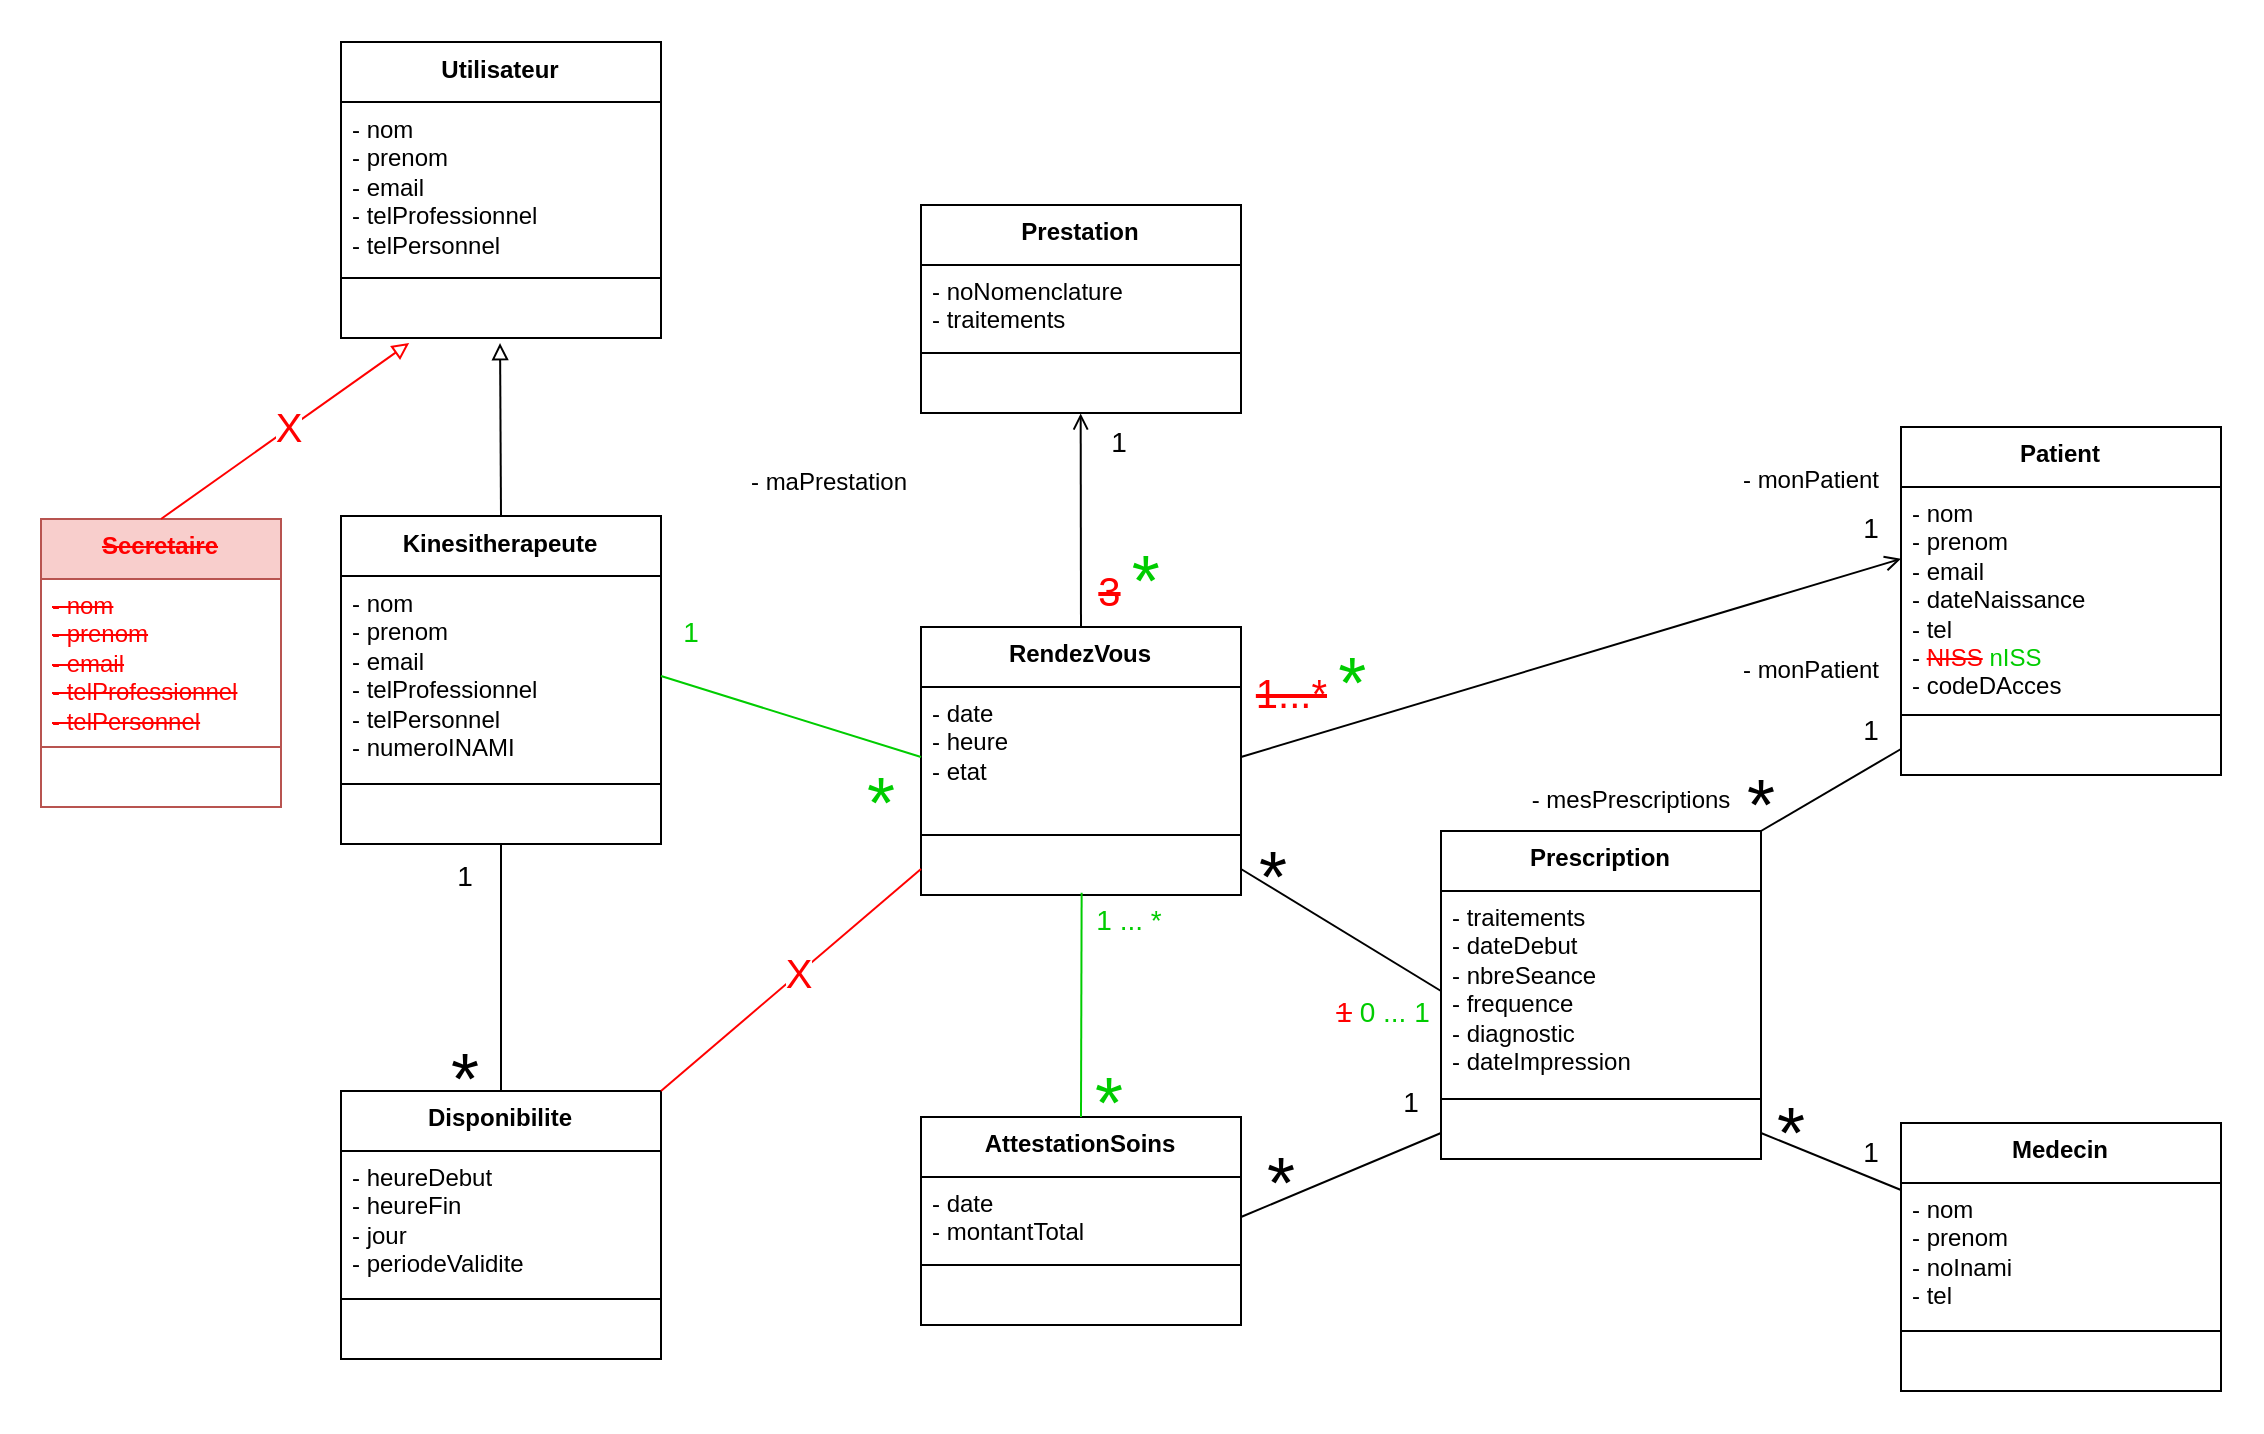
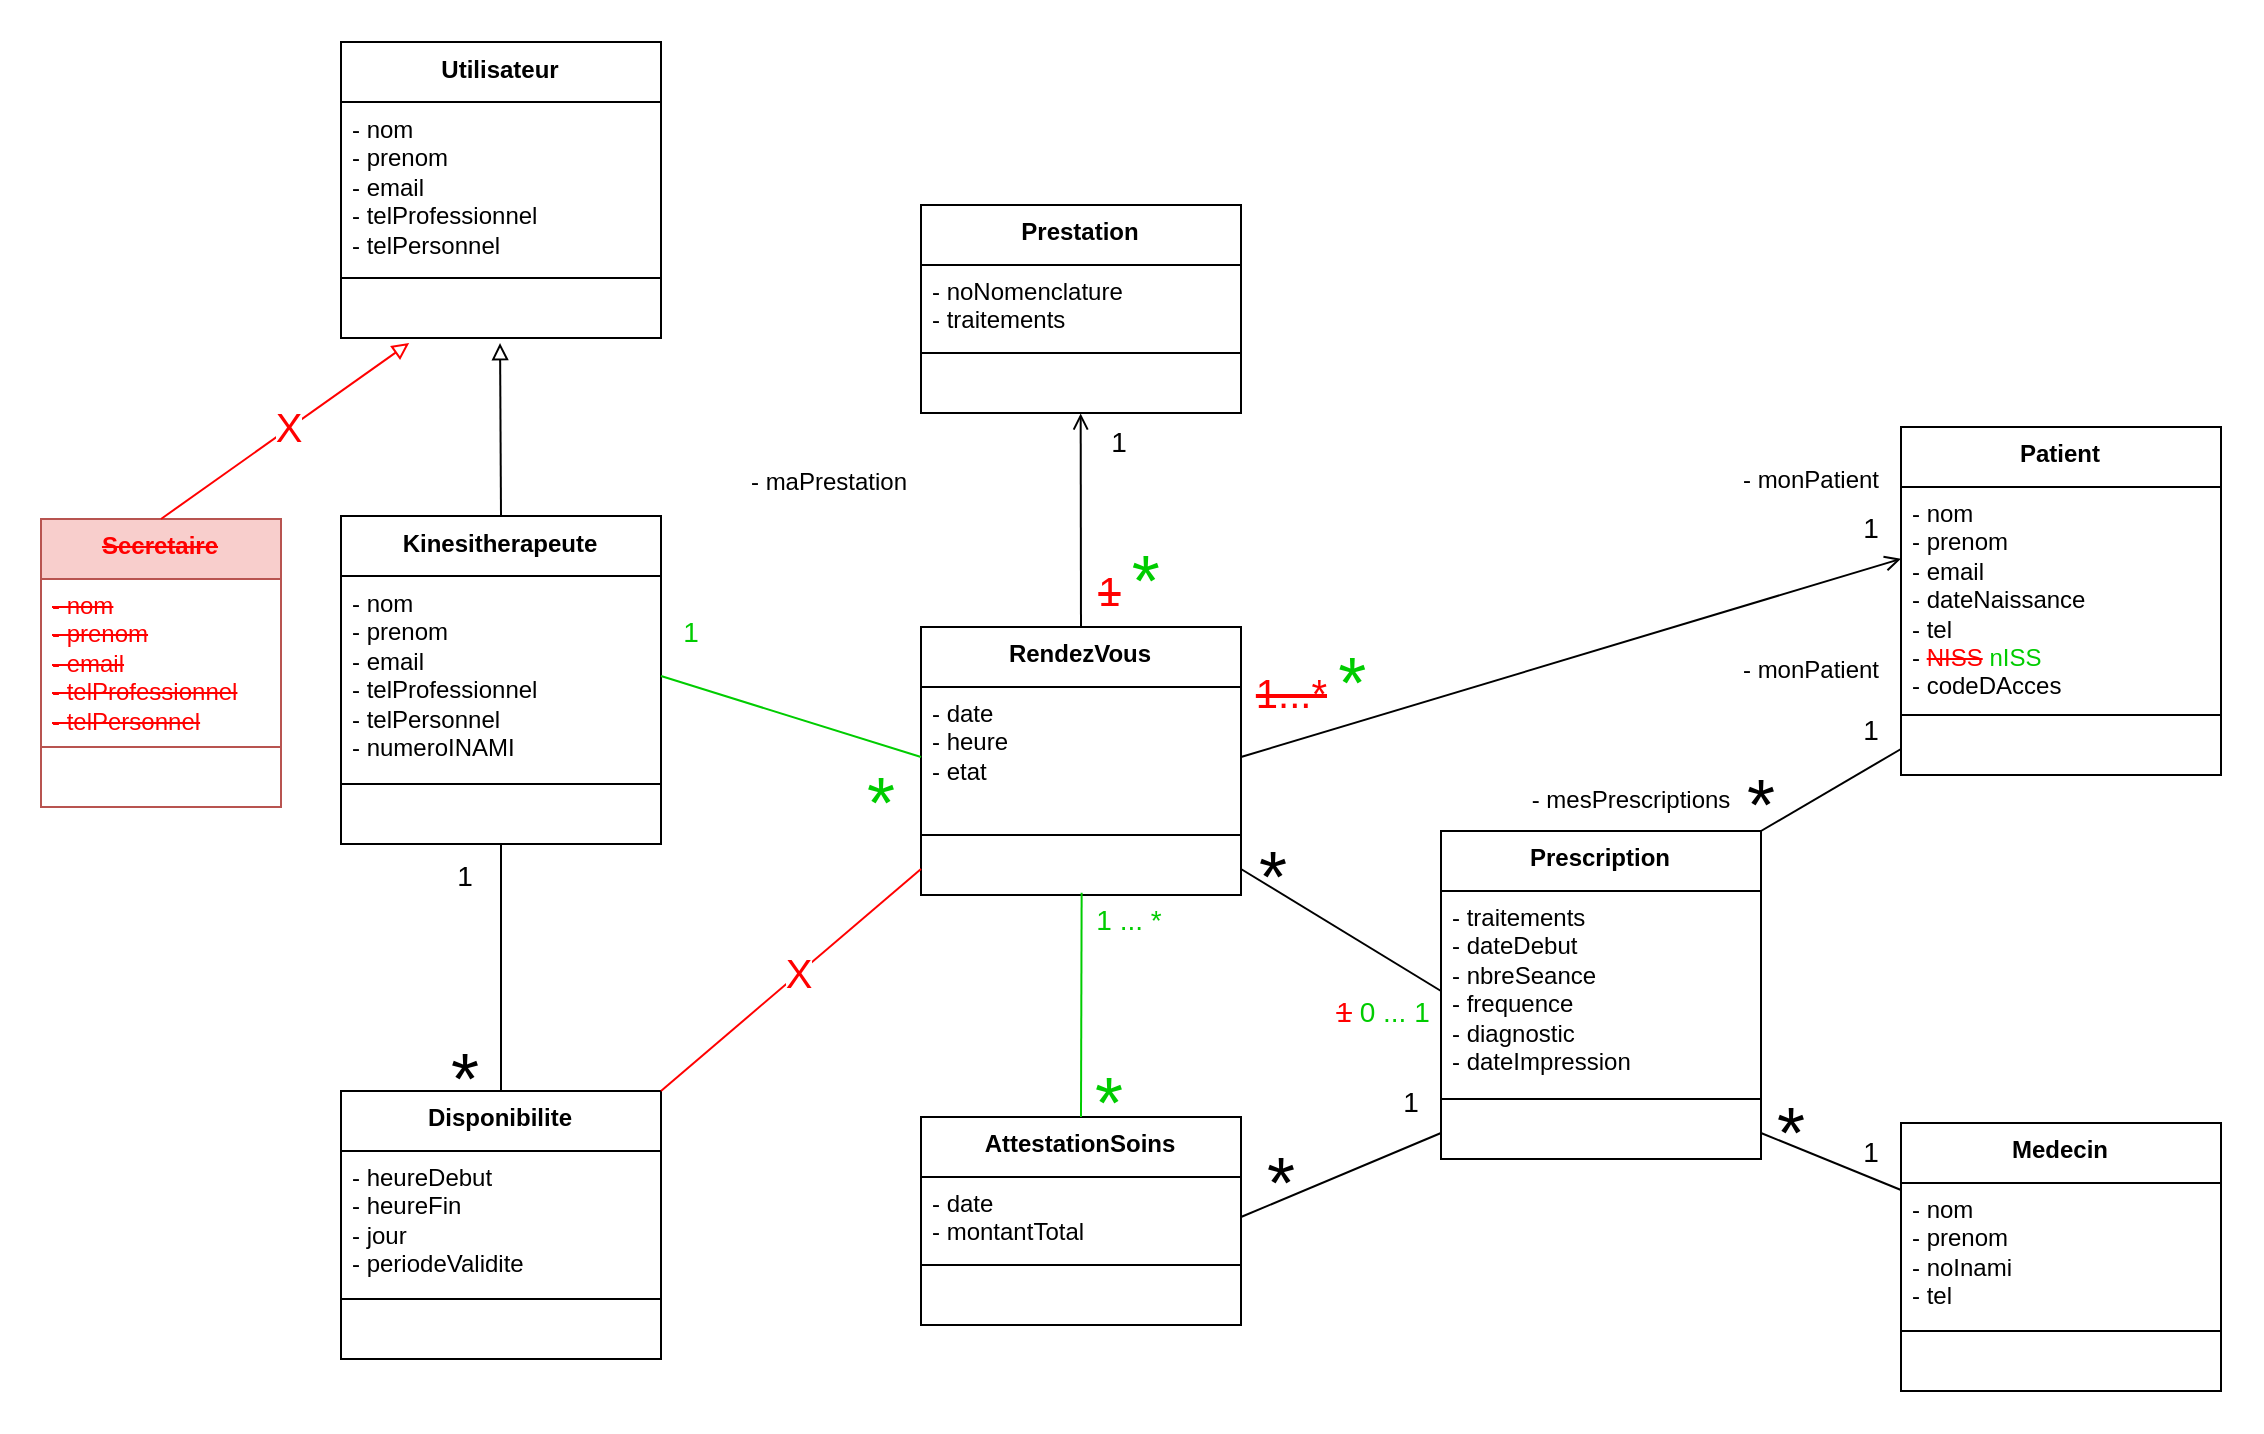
node "3 *": label "3 *" -> "1 *"
